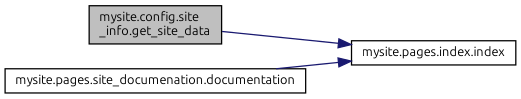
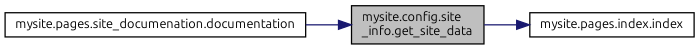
edge "mysite.pages.site_documenation.documentation" -> "mysite.pages.index.index": now "mysite.pages.site_documenation.documentation" -> "mysite.config.site _info.get_site_data"
